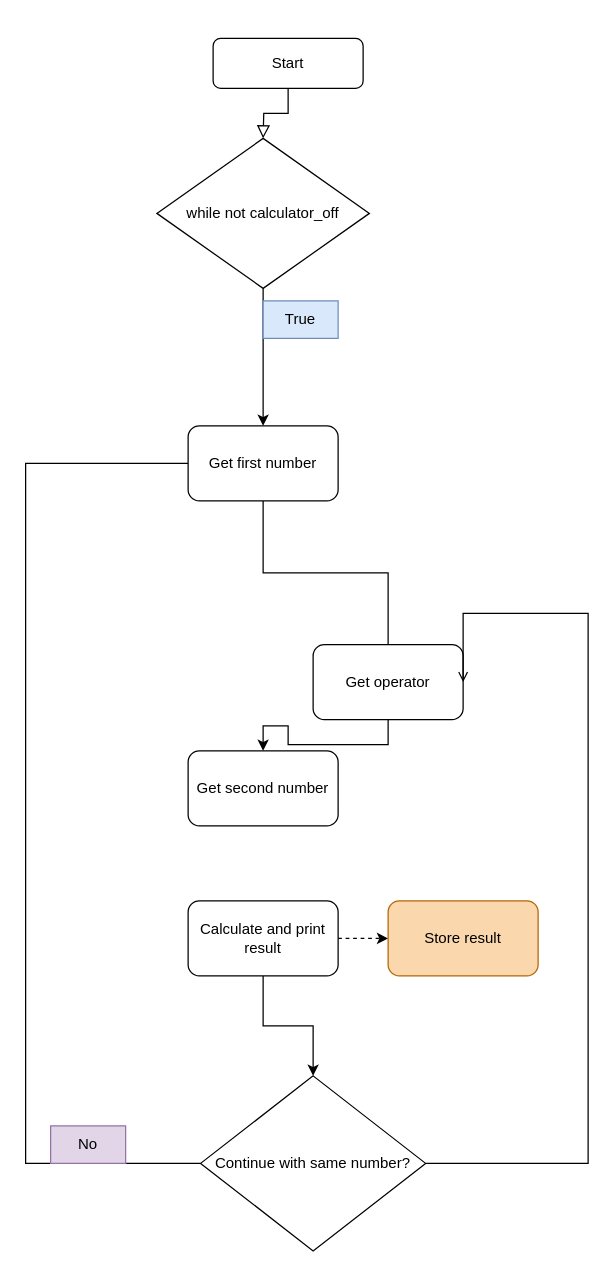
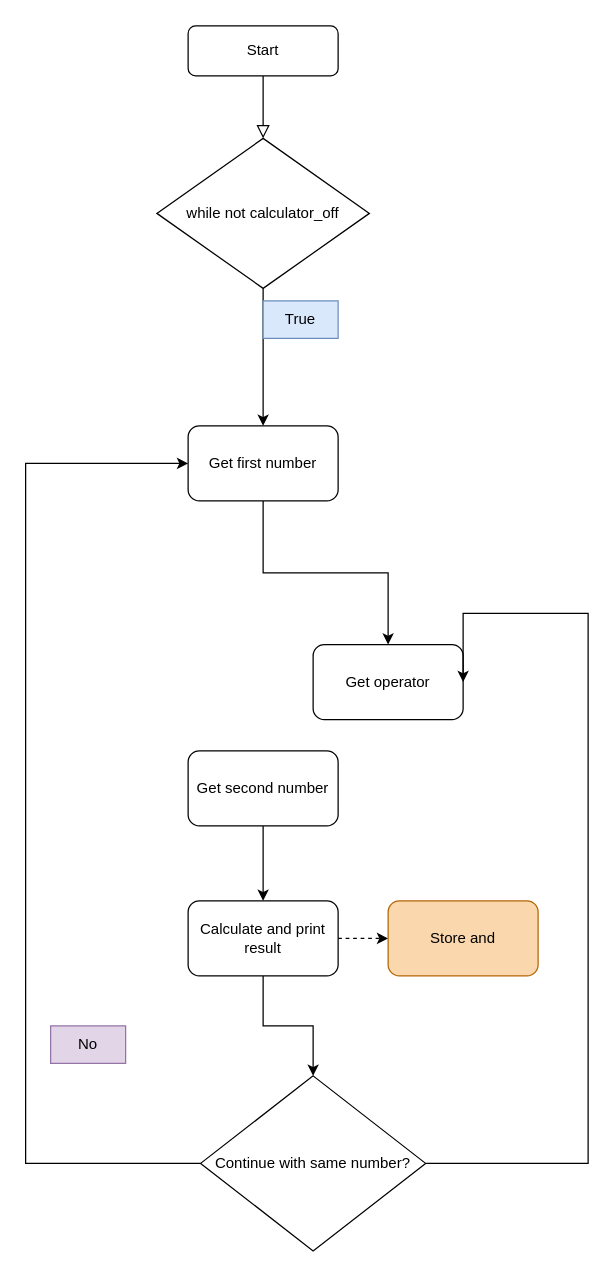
node "Start": moved (288, 63) -> (263, 51)
edge "Get first number" -- "Continue with same number?": arrowhead none -> classic
edge "Get first number" -- "Get operator": arrowhead none -> classic
edge "Continue with same number?" -> "Get operator": arrowhead open -> classic
edge "Get operator" -> "Get second number": removed
edge "Get second number" -> "Calculate and print result": added
node "Store result": label "Store result" -> "Store and"
node "No": moved (88, 1144) -> (88, 1044)
